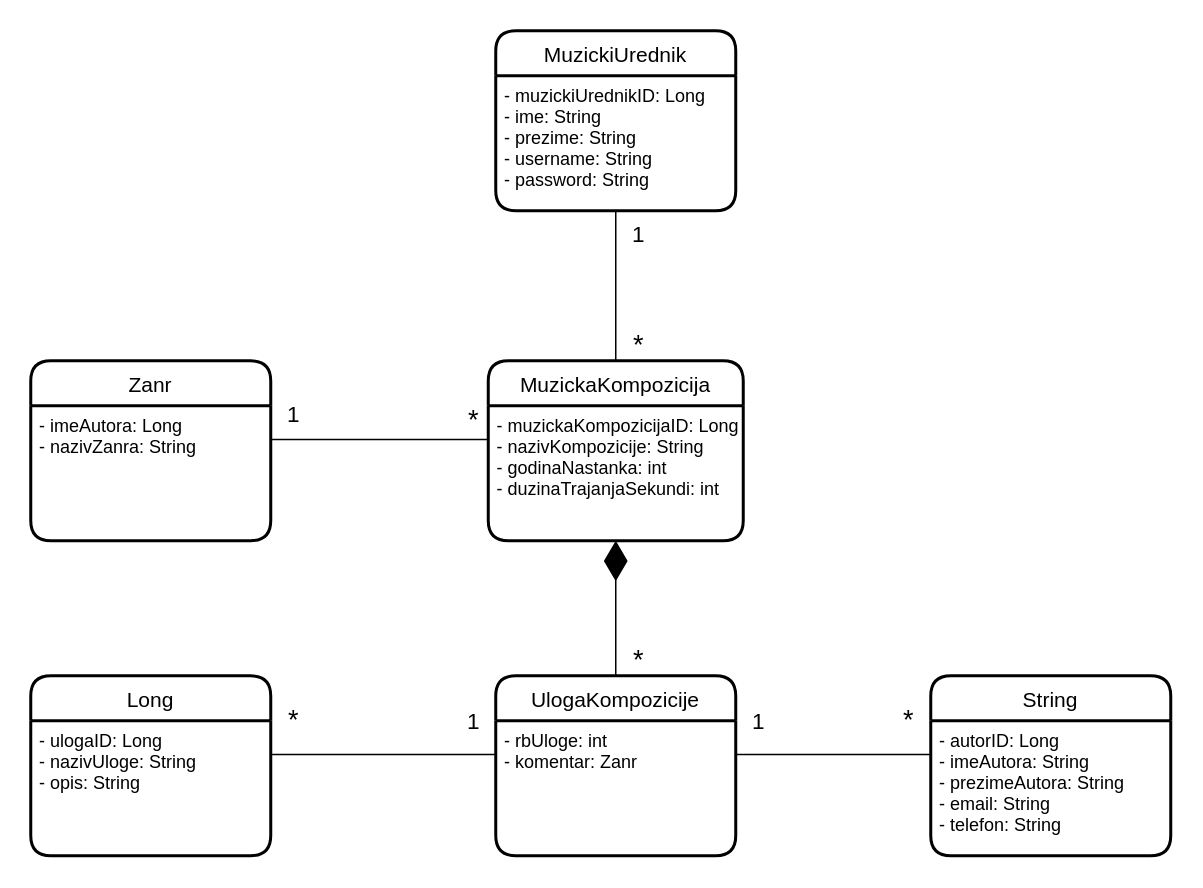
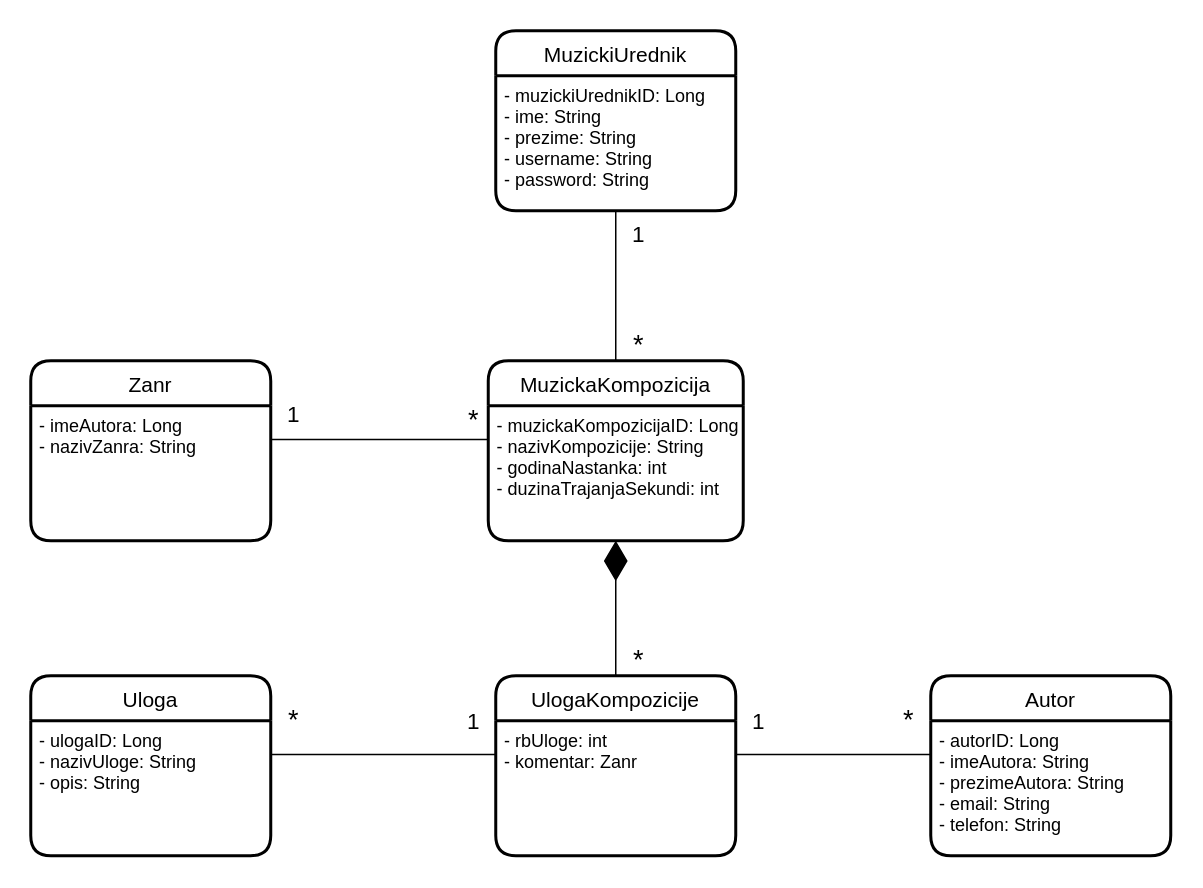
node "Long": label "Long" -> "Uloga"
node "String": label "String" -> "Autor"
